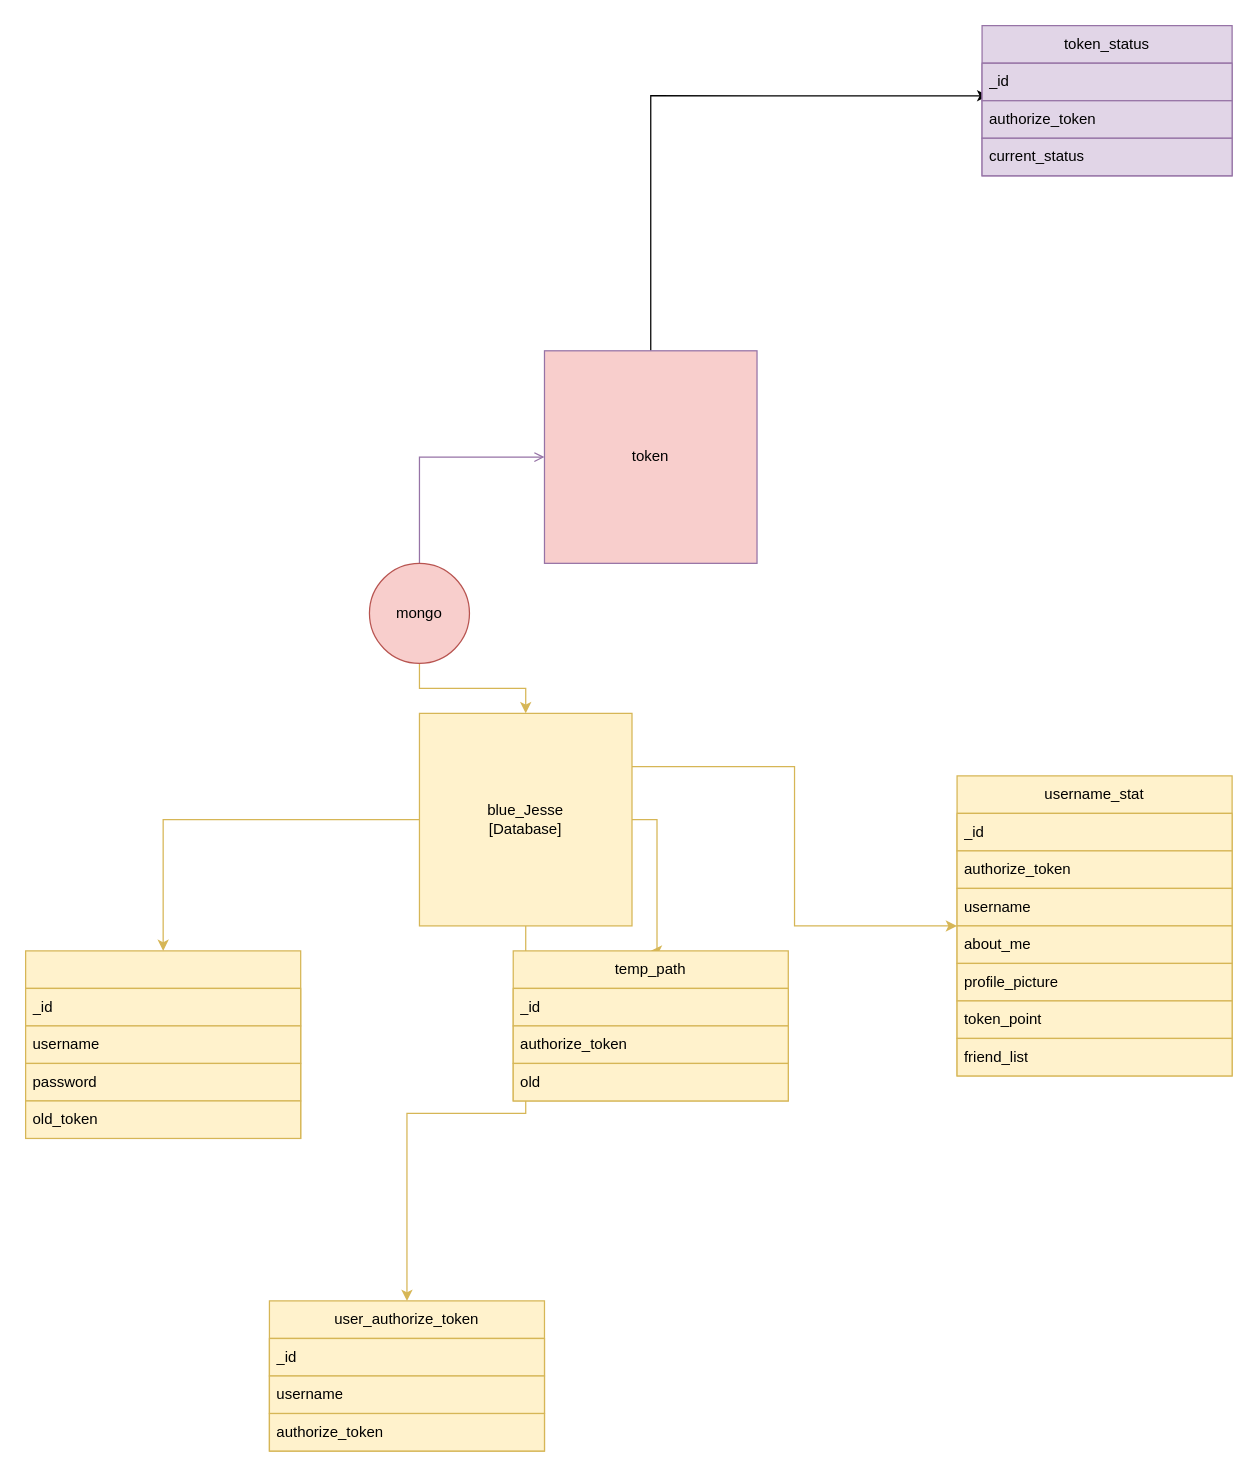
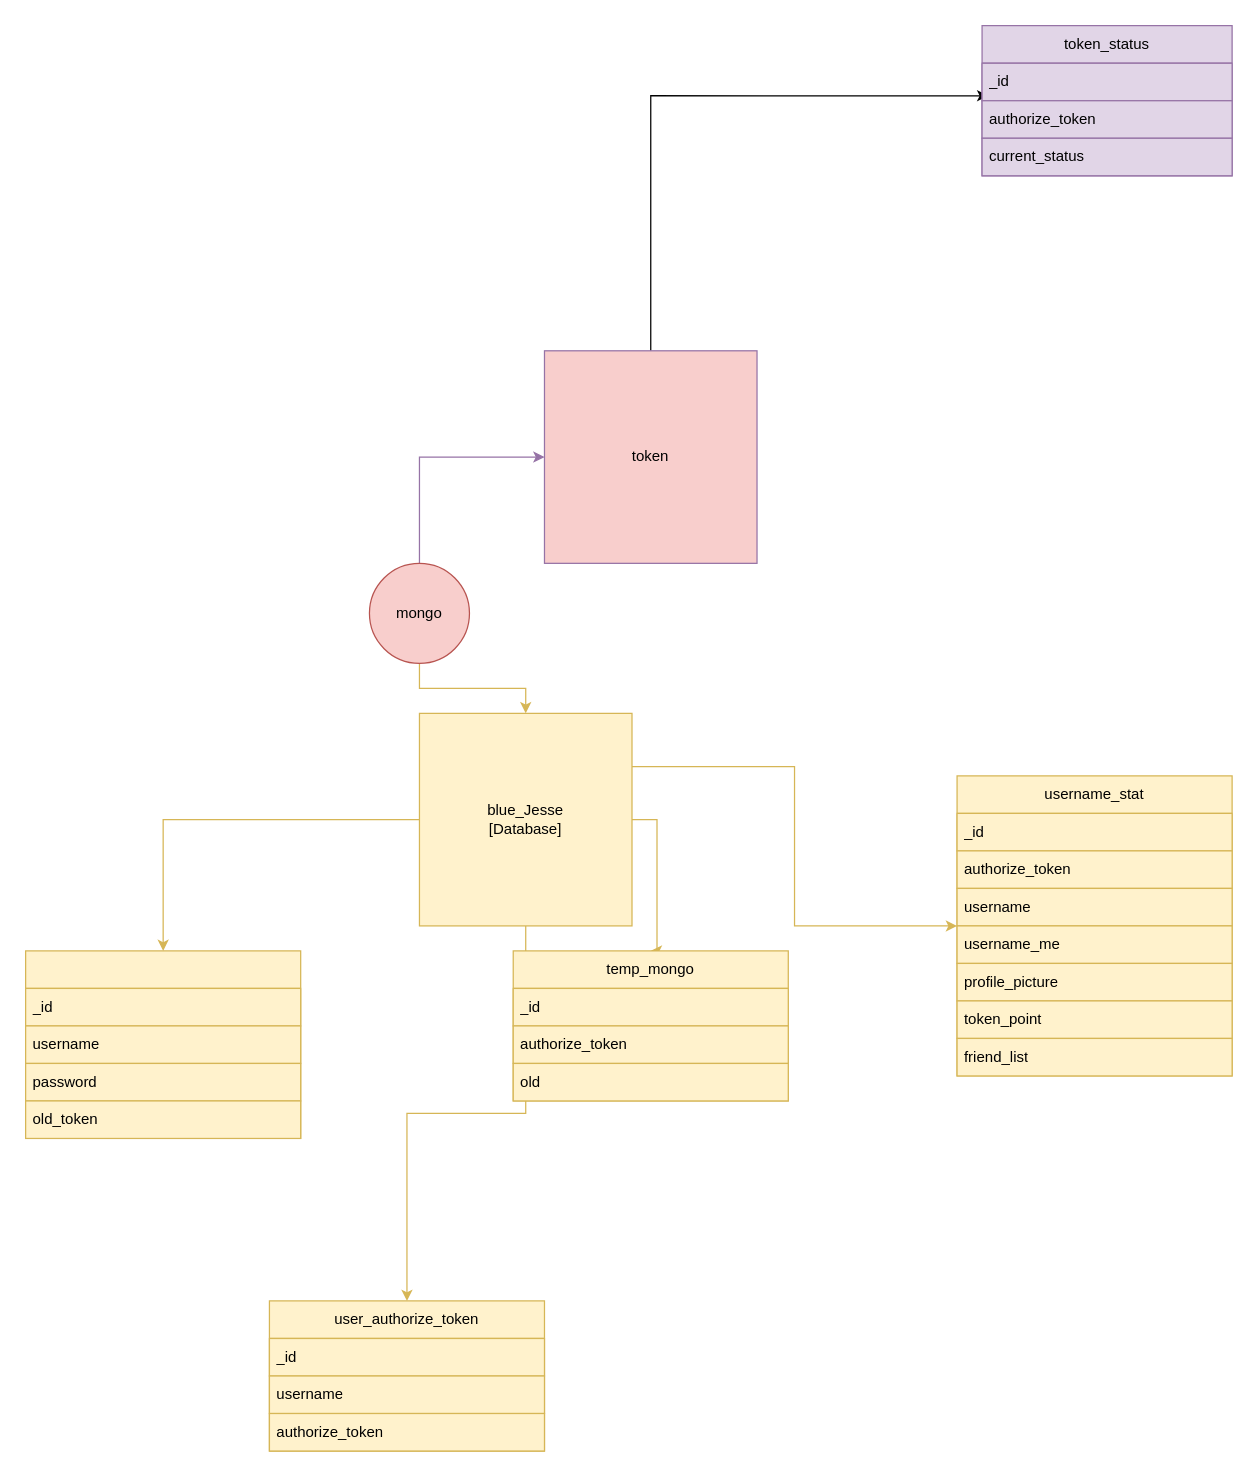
edge "mongo" -> "token": arrowhead open -> classic
node "about_me": label "about_me" -> "username_me"
node "temp_path": label "temp_path" -> "temp_mongo"
